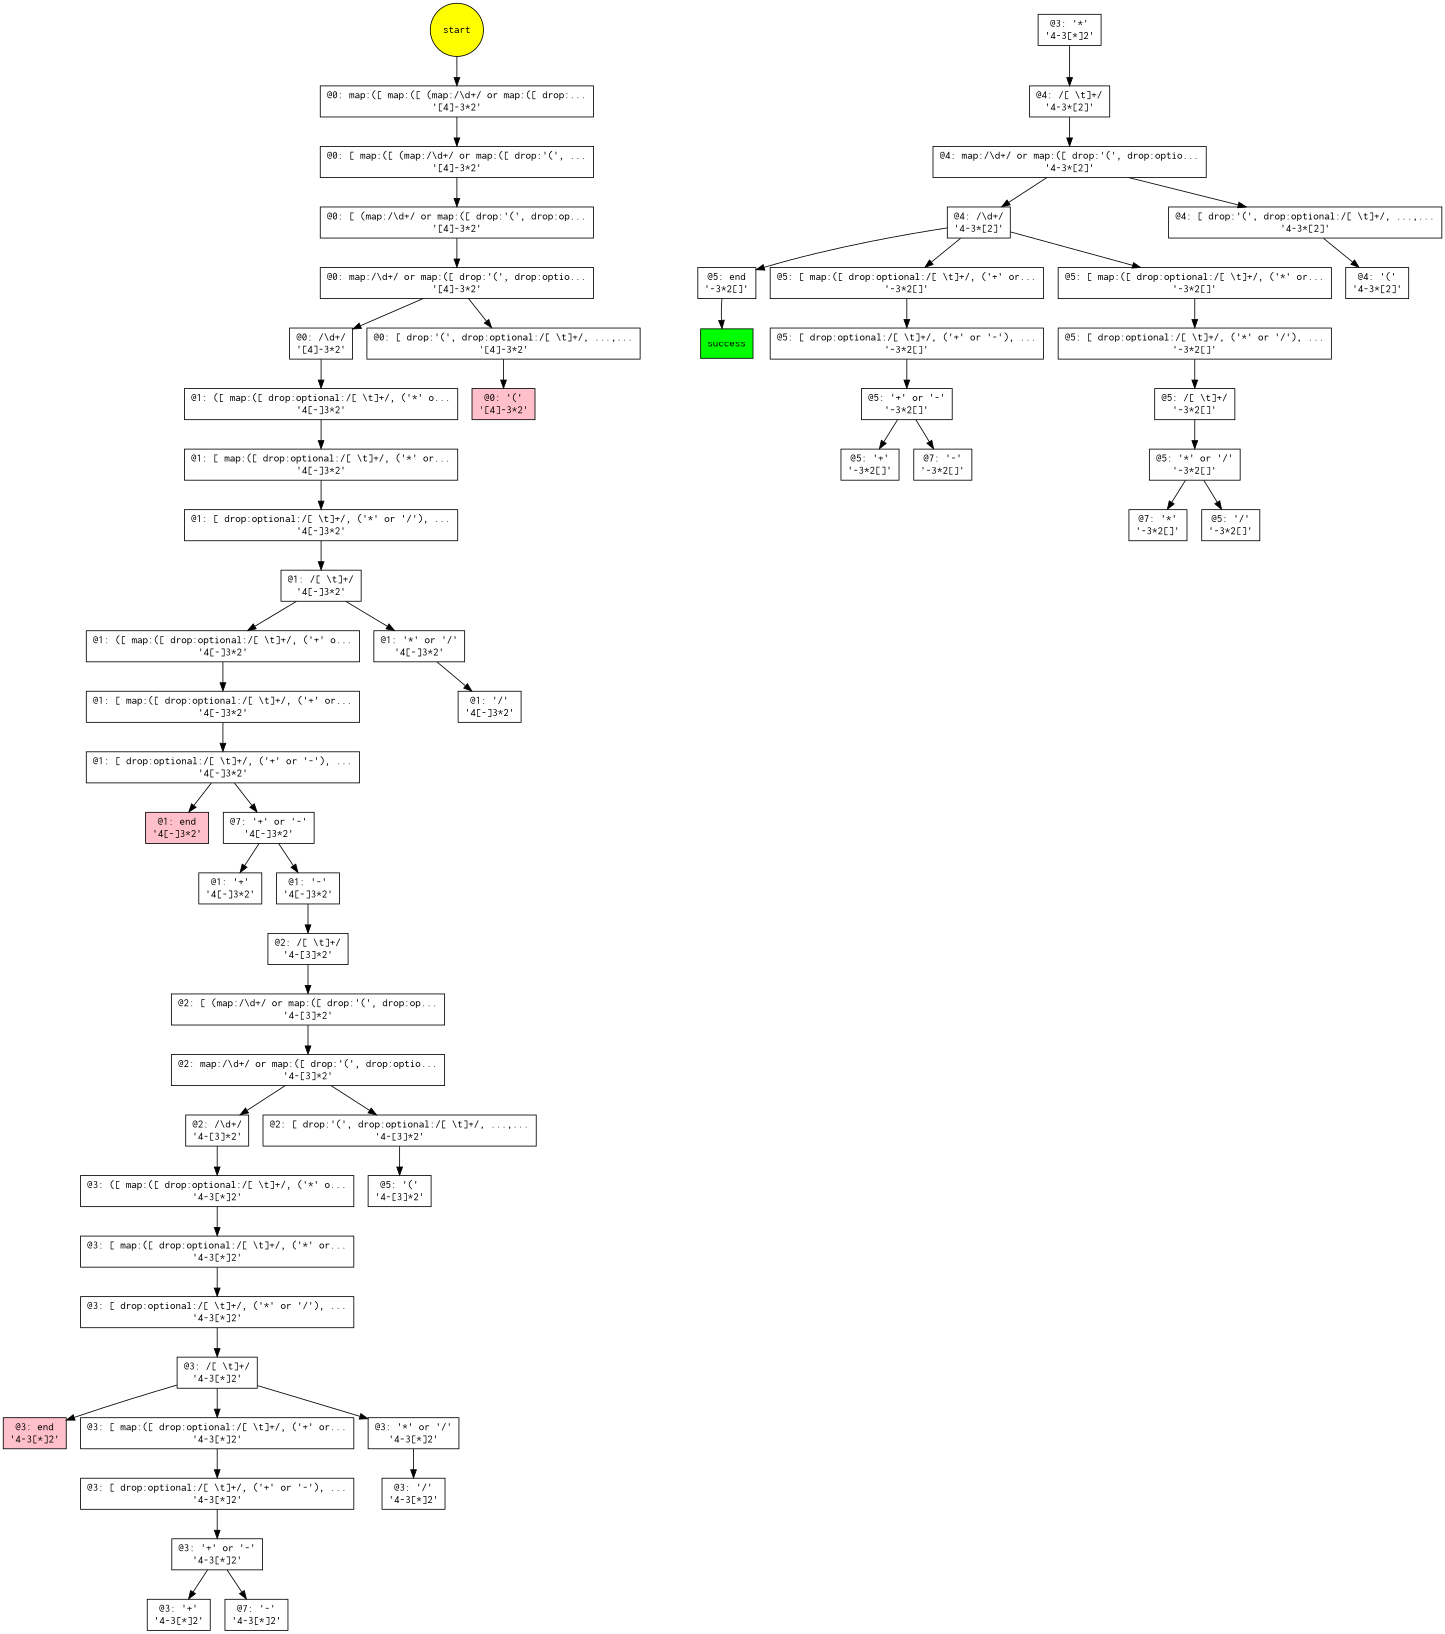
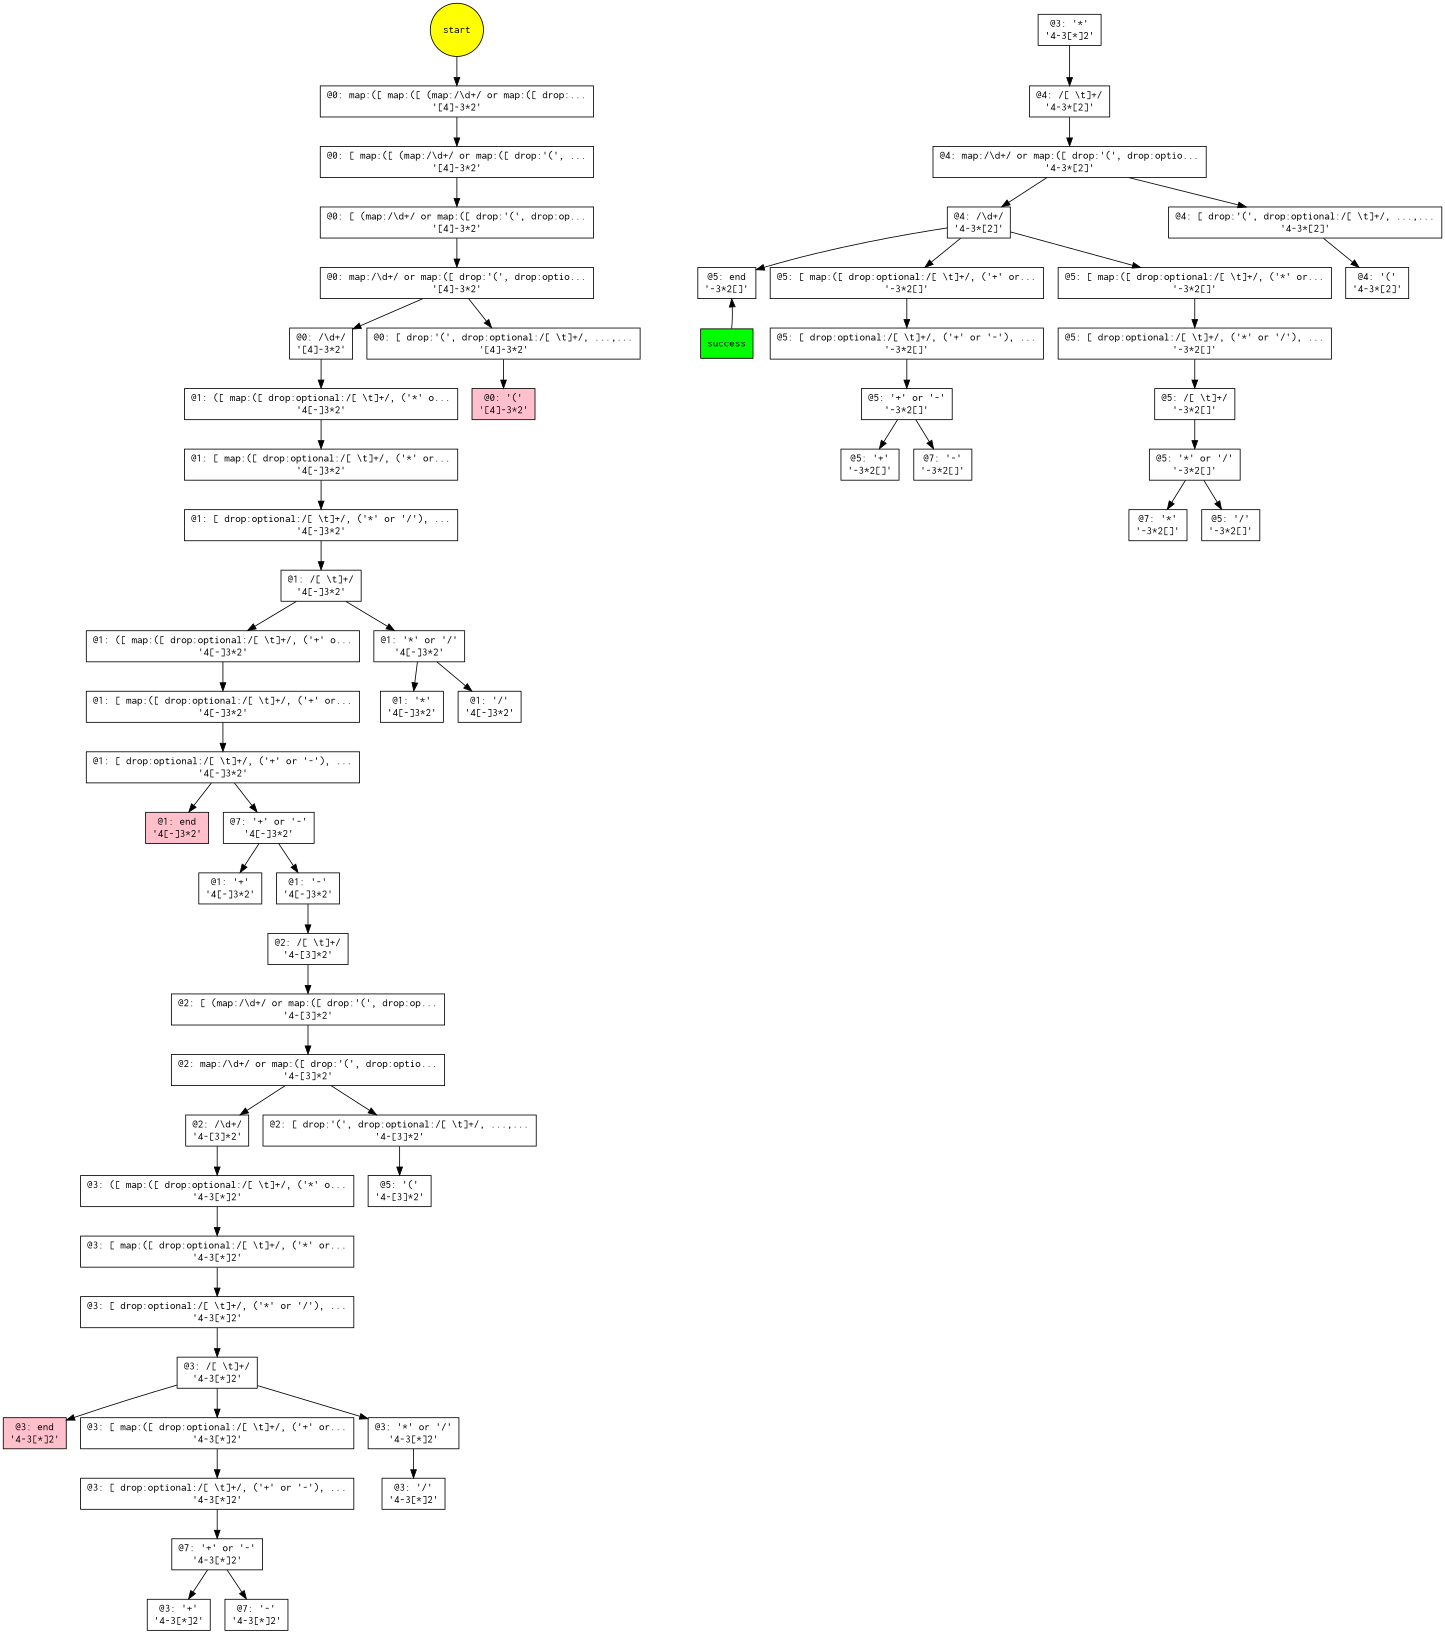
edge "@5: end '-3*2[]'" -> "success": reversed
node "@1: '*' '4[-]3*2'": added
node "@3: '+' or '-' '4-3[*]2'": label "@3: '+' or '-' '4-3[*]2'" -> "@7: '+' or '-' '4-3[*]2'"
